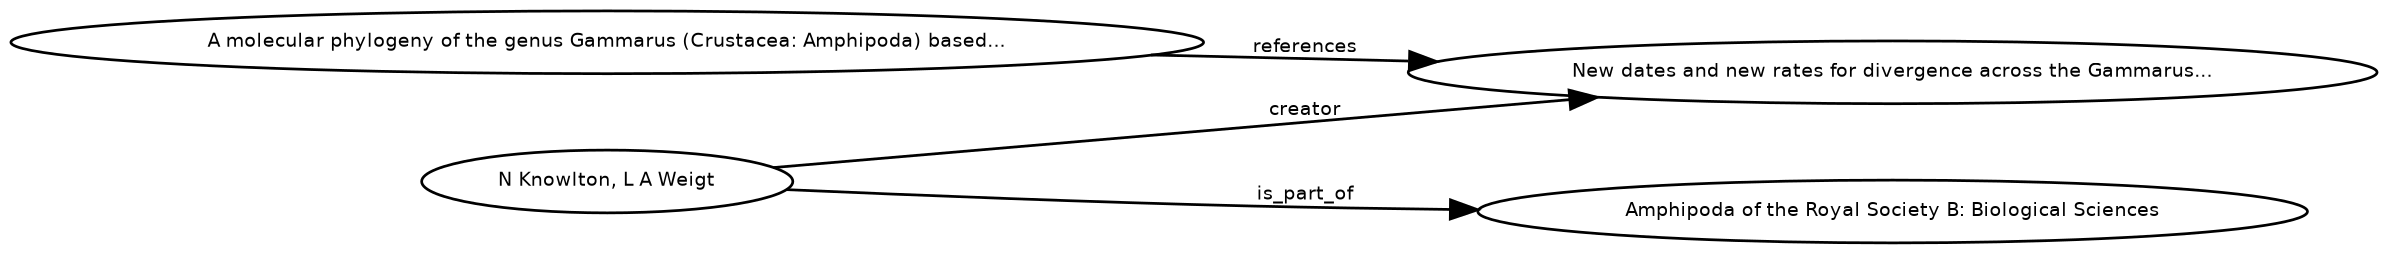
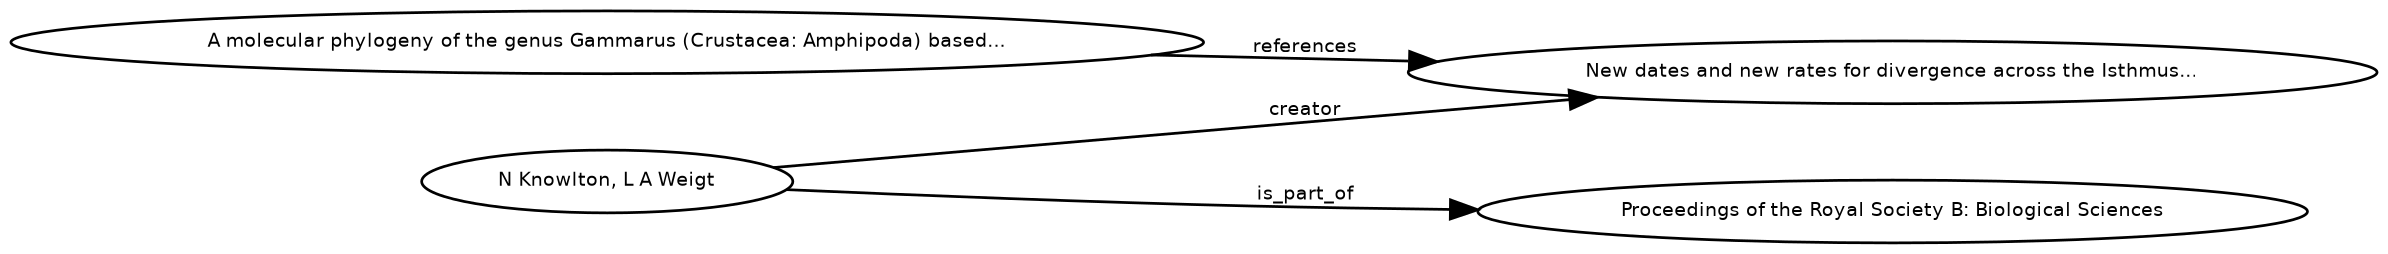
node "New dates and new rates for divergence across the Gammarus...": label "New dates and new rates for divergence across the Gammarus..." -> "New dates and new rates for divergence across the Isthmus..."
node "Amphipoda of the Royal Society B: Biological Sciences": label "Amphipoda of the Royal Society B: Biological Sciences" -> "Proceedings of the Royal Society B: Biological Sciences"
